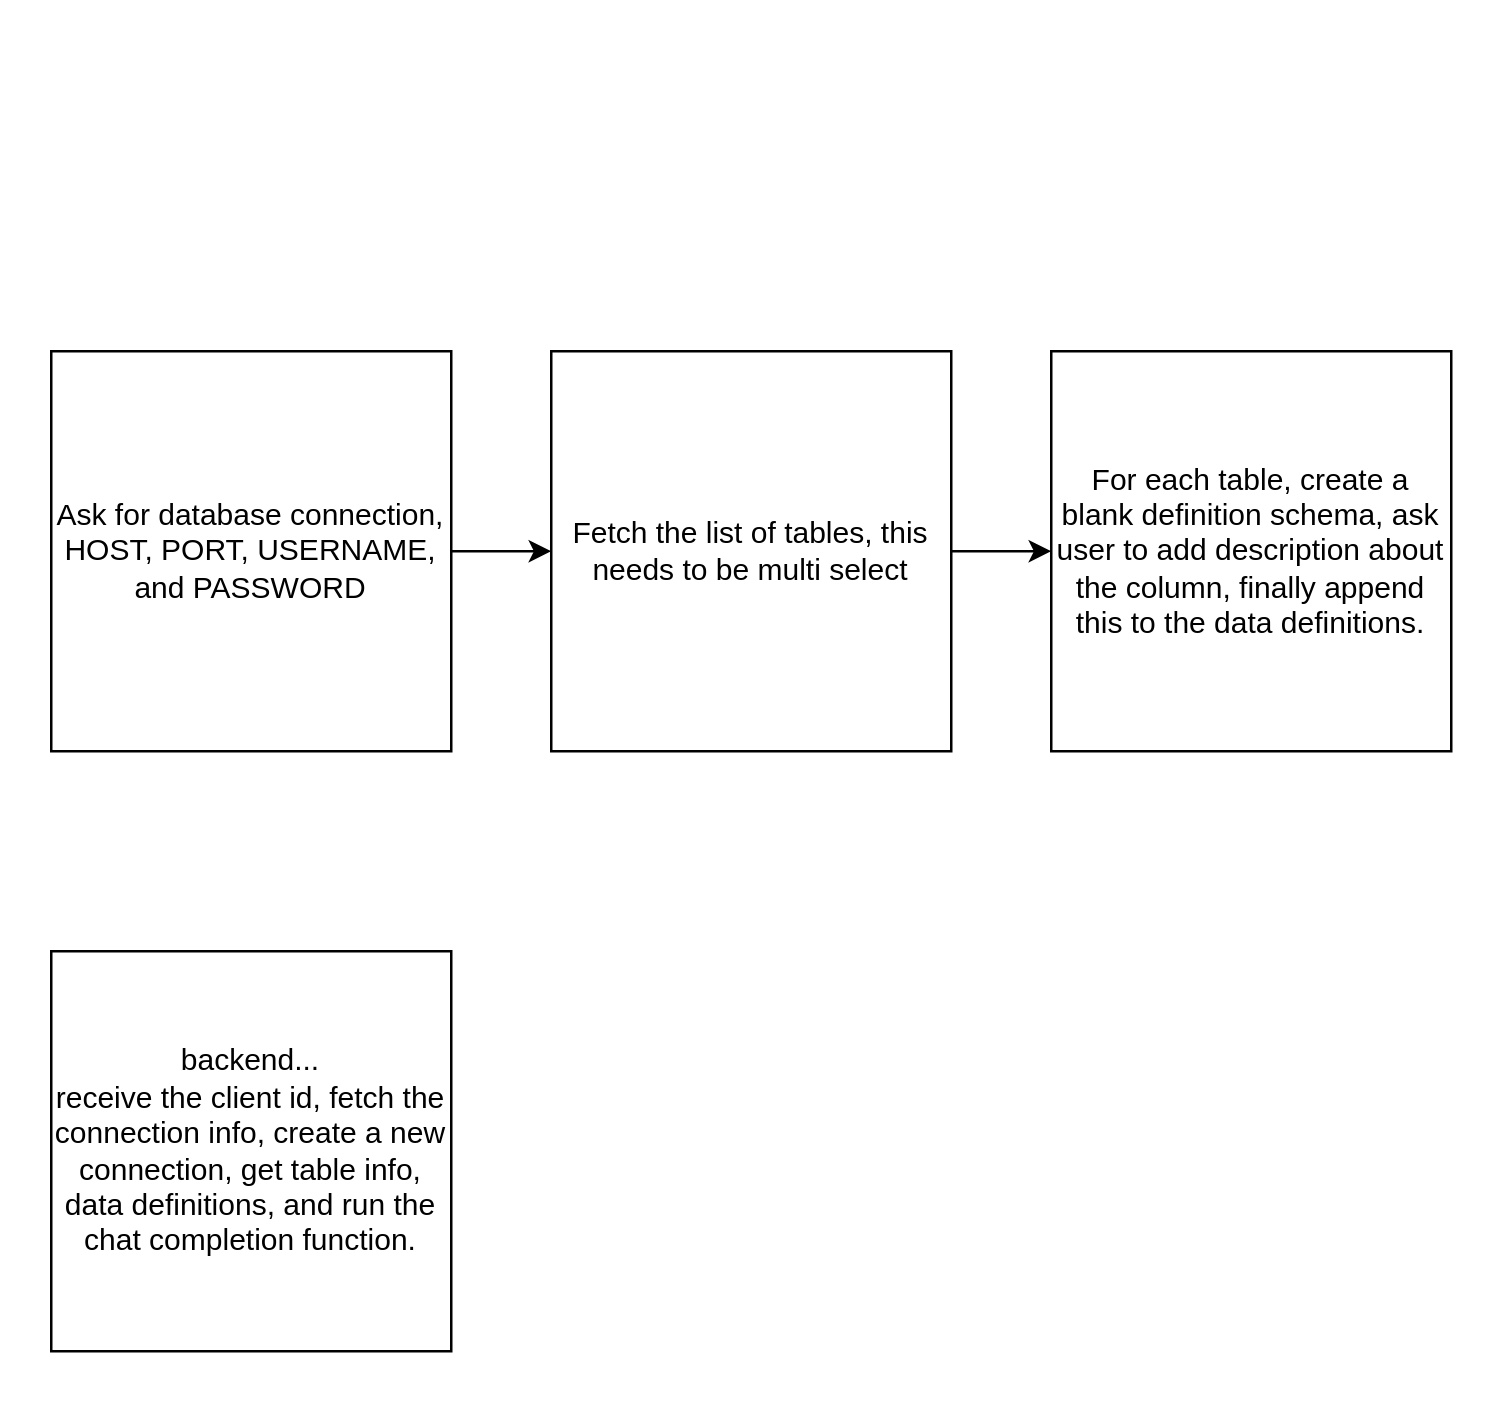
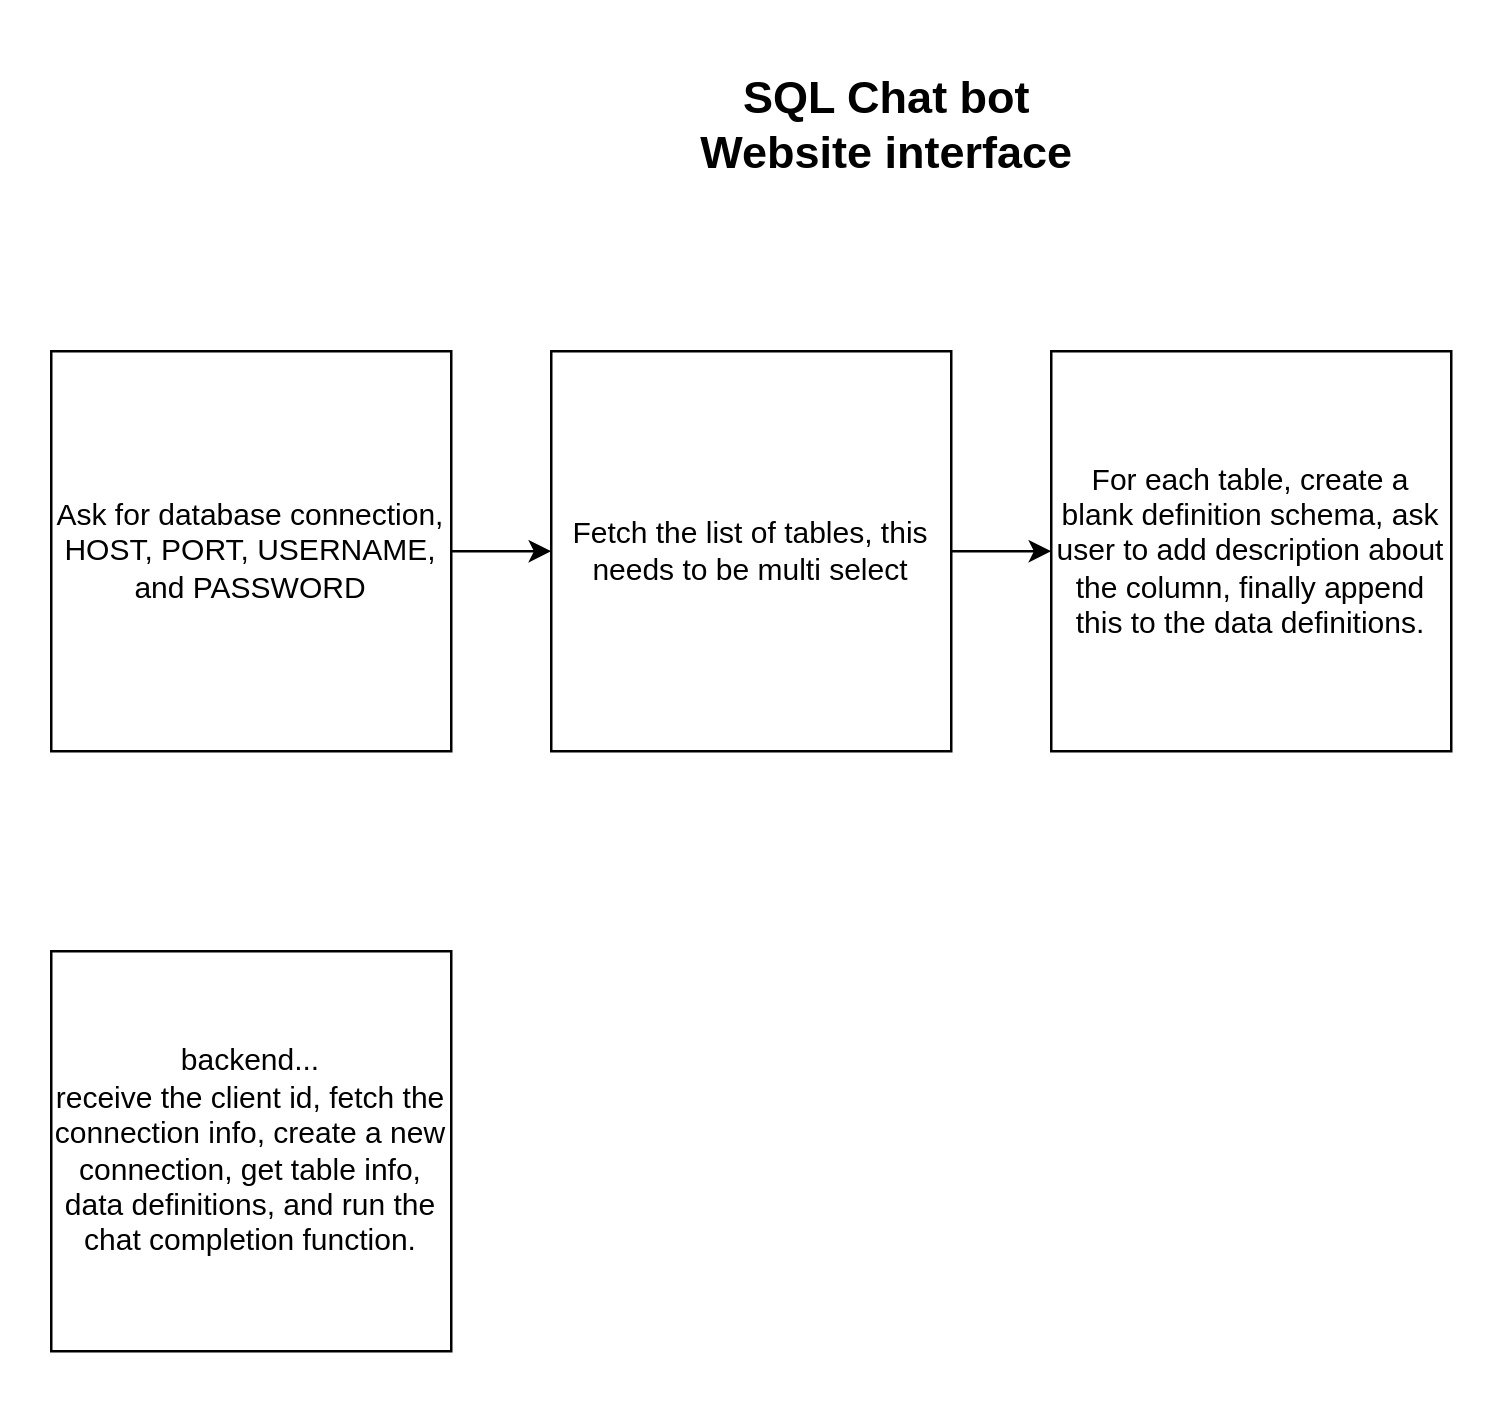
node "SQL Chat bot Website interface": added
